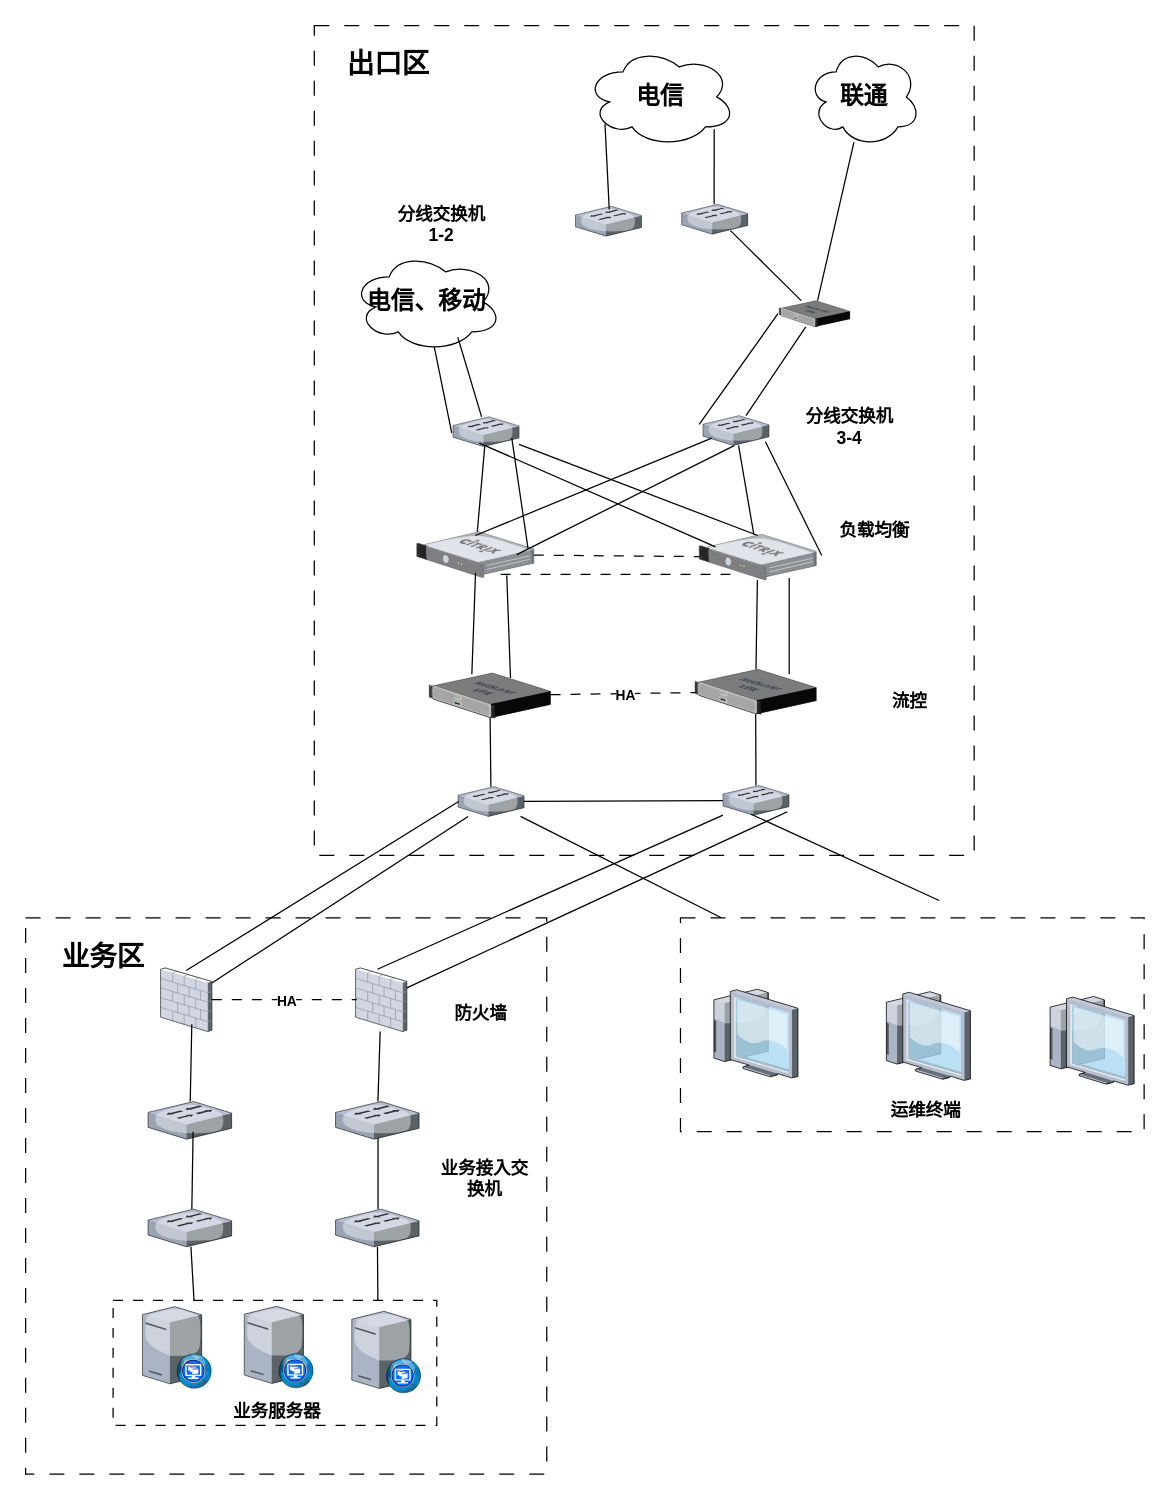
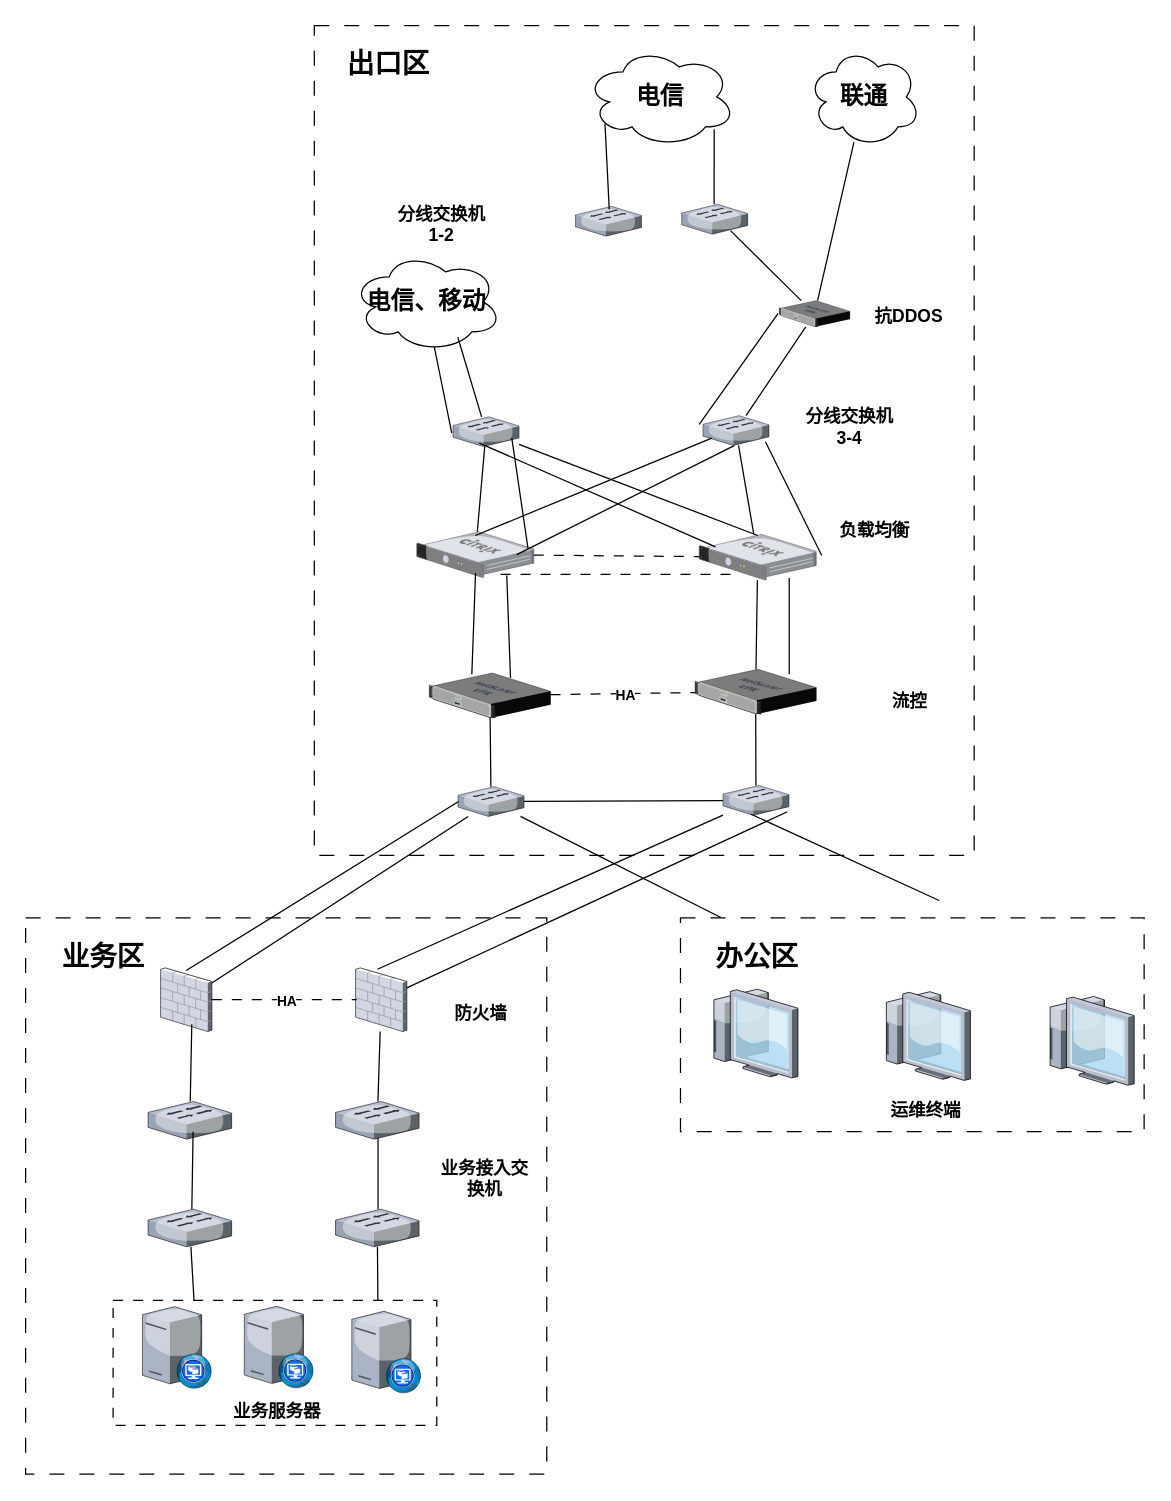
node "抗DDOS": added
node "办公区": added
